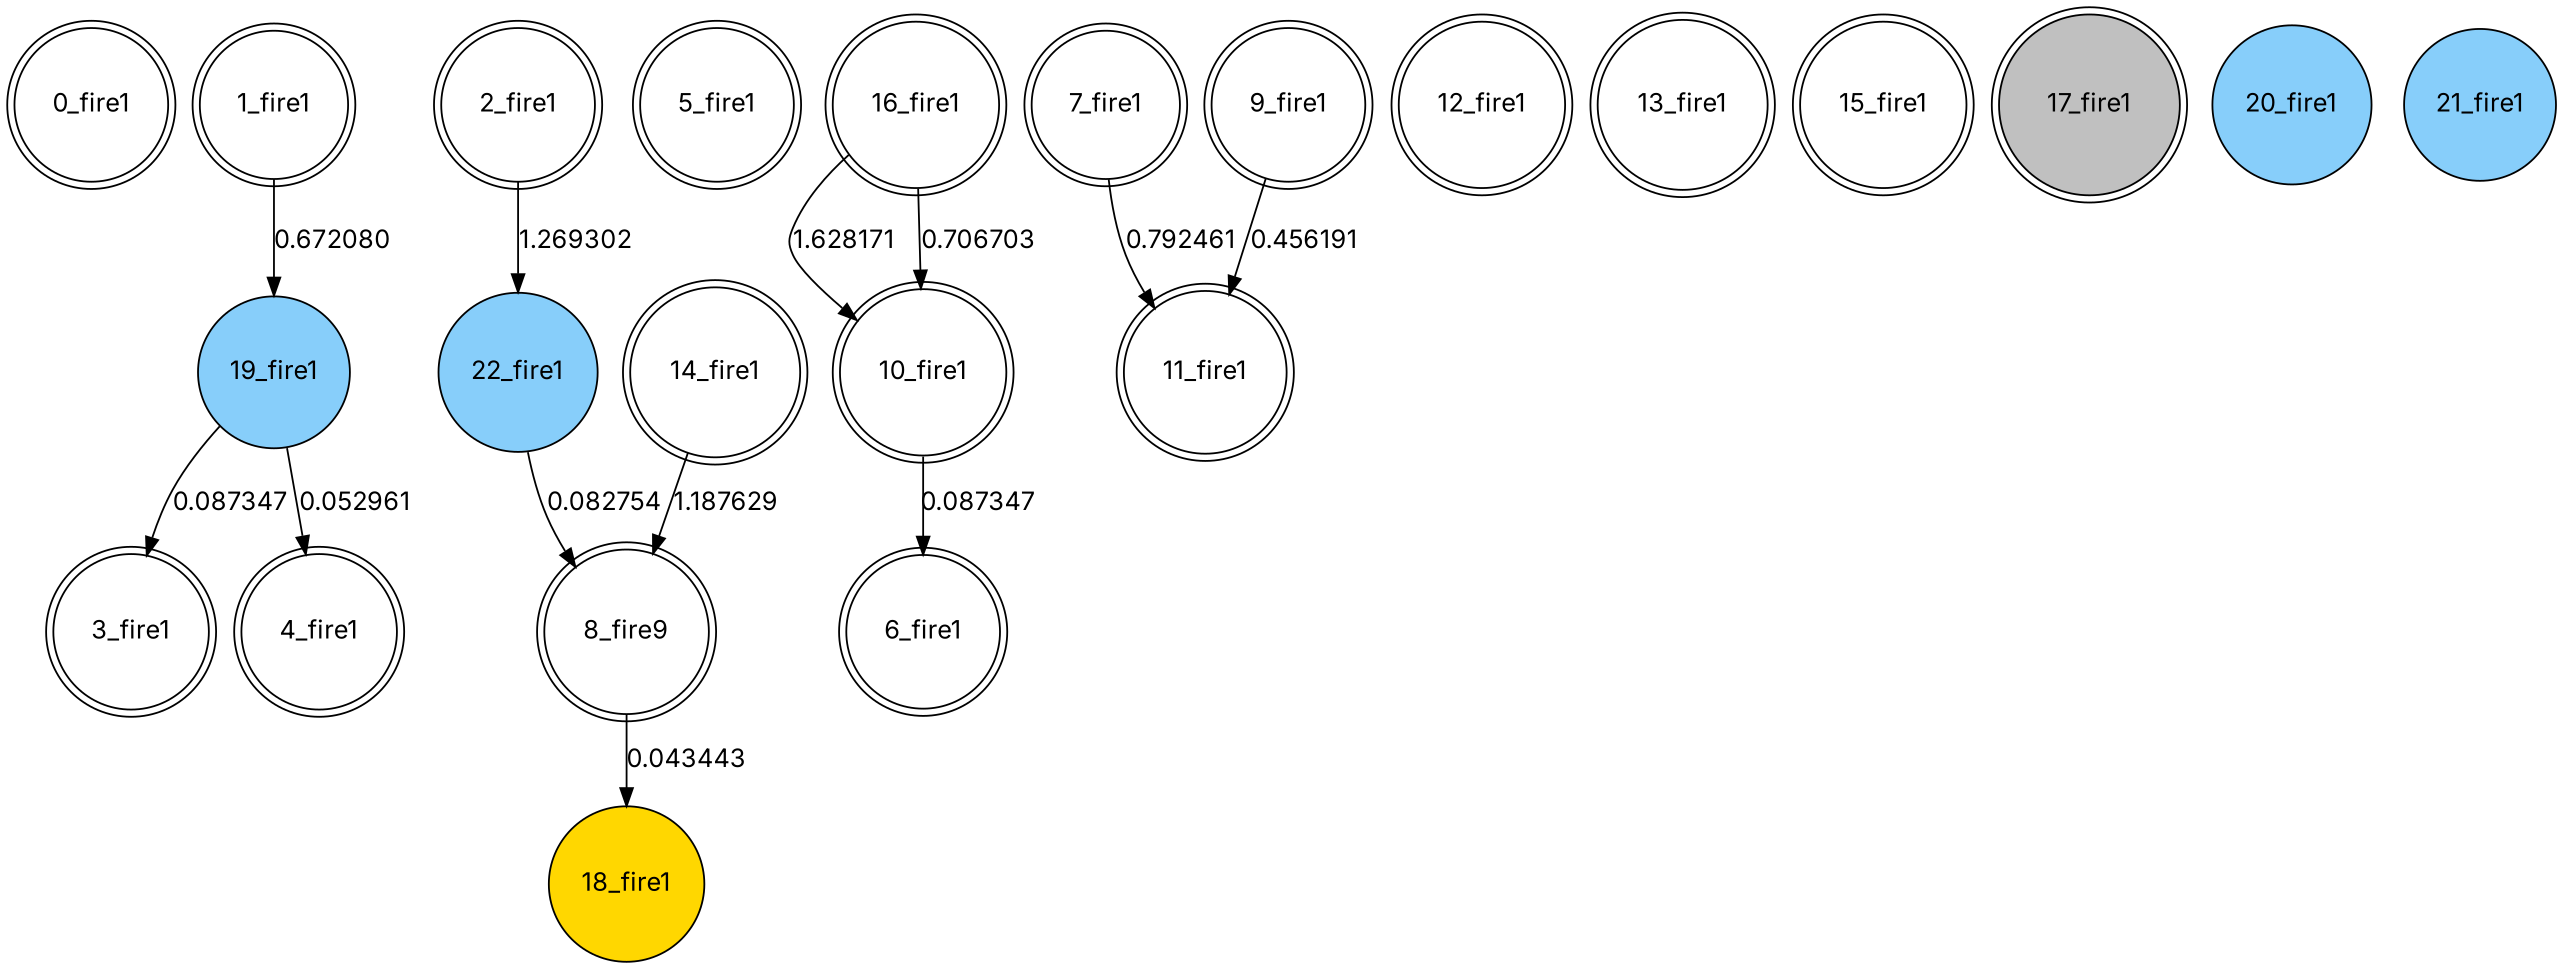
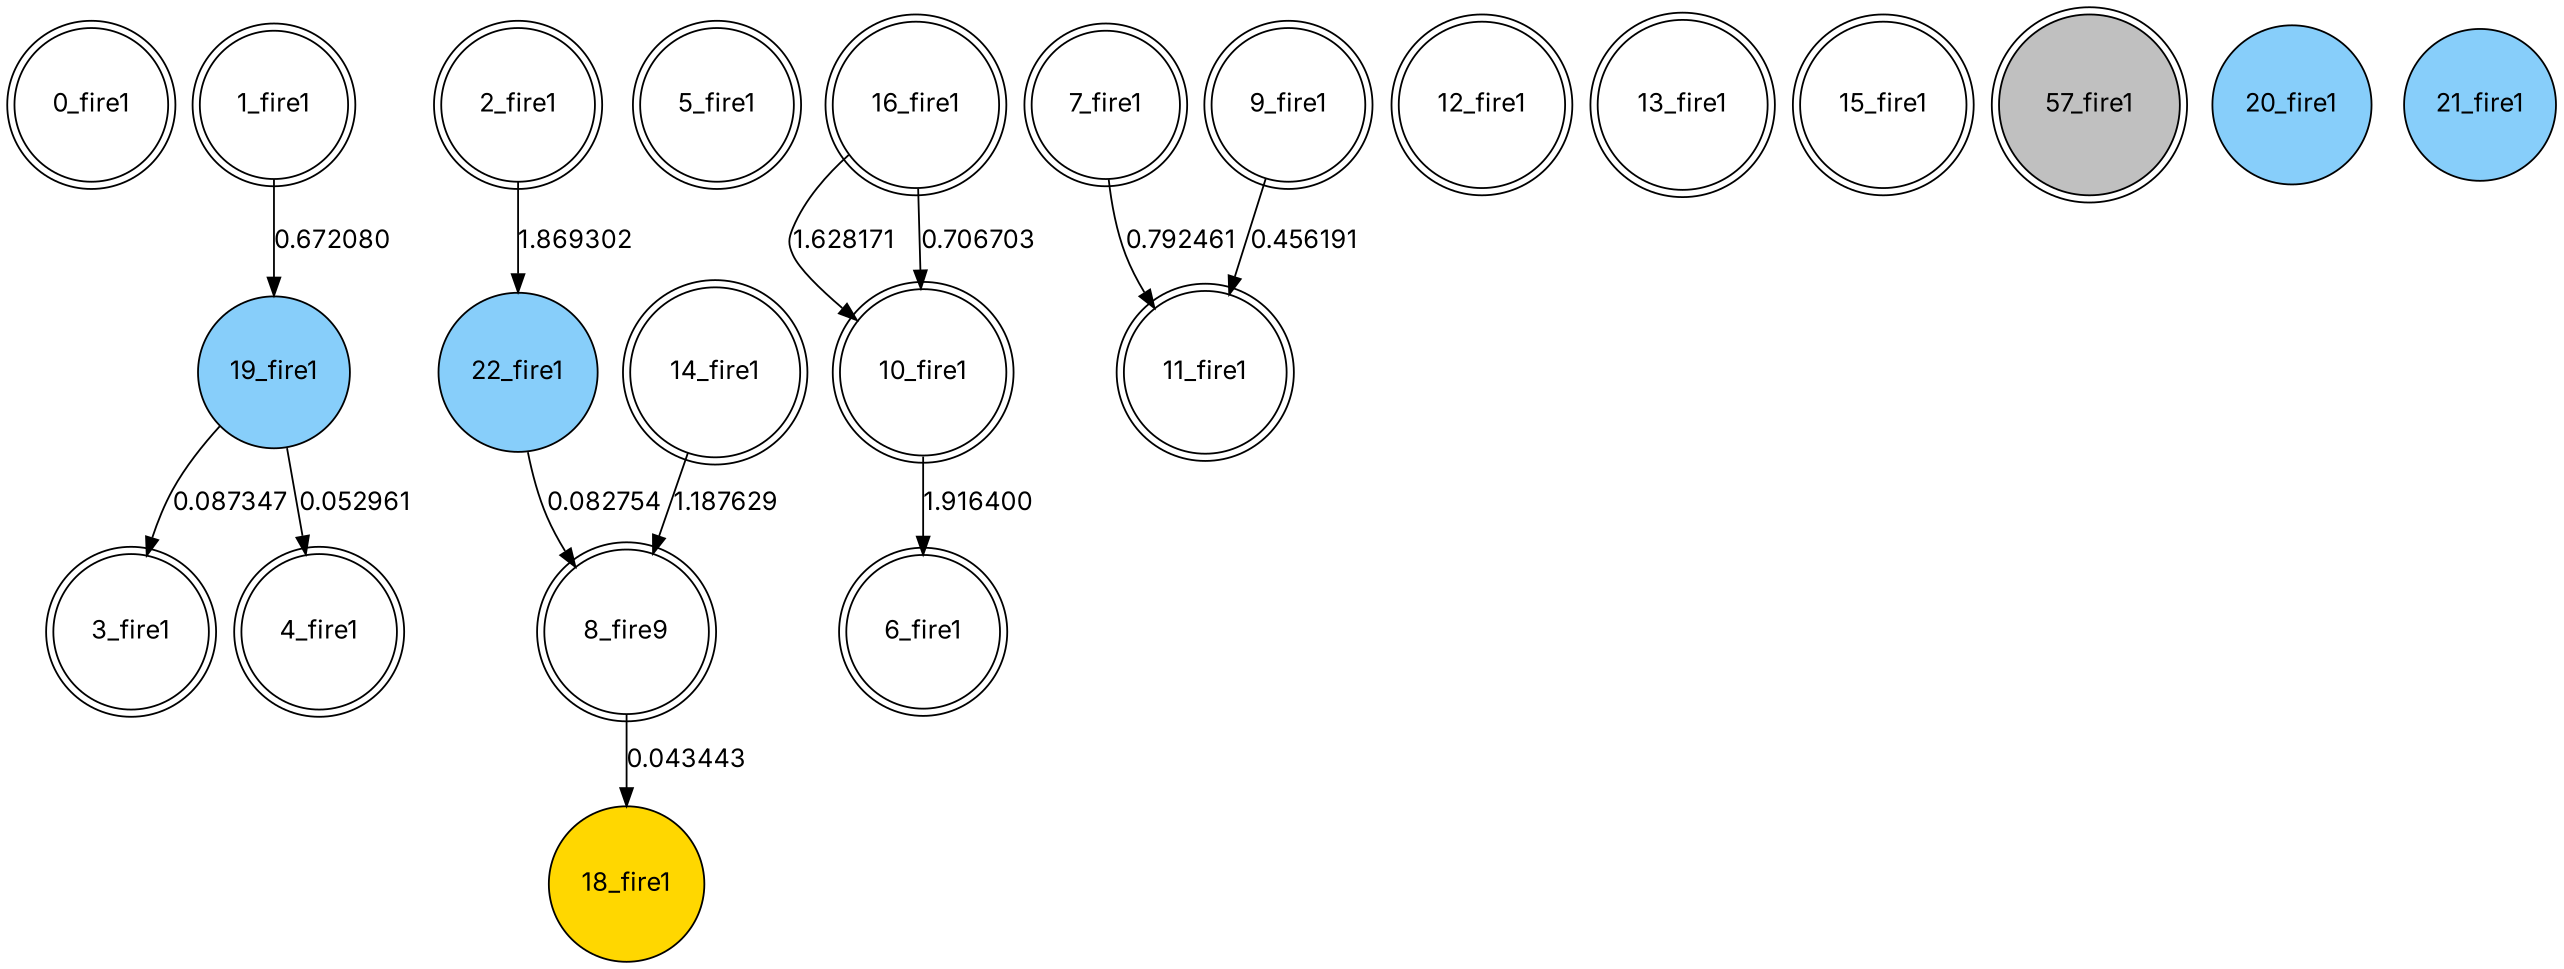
node "17_fire1": label "17_fire1" -> "57_fire1"
edge "2_fire1" -> "22_fire1": label "1.269302" -> "1.869302"
edge "10_fire1" -> "6_fire1": label "0.087347" -> "1.916400"
